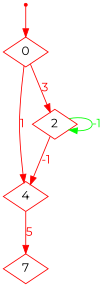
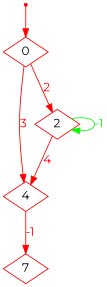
edge "0" -> "2": label "3" -> "2"
edge "0" -> "4": label "1" -> "3"
edge "2" -> "4": label "-1" -> "4"
edge "4" -> "7": label "5" -> "-1"
